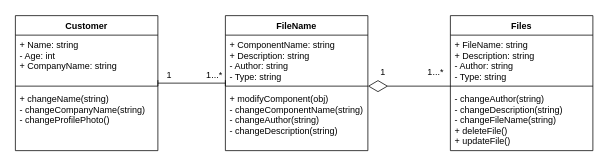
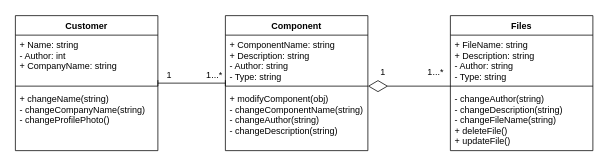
node "FileName": label "FileName" -> "Component"
node "+ Name: string - Age: int + CompanyName: string": label "+ Name: string - Age: int + CompanyName: string" -> "+ Name: string - Author: int + CompanyName: string"
